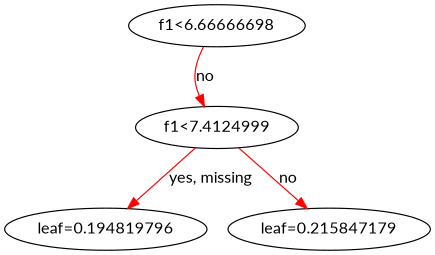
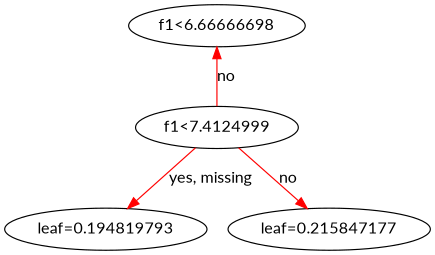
edge "f1<6.66666698" -> "f1<7.4124999": reversed
node "leaf=0.194819796": label "leaf=0.194819796" -> "leaf=0.194819793"
node "leaf=0.215847179": label "leaf=0.215847179" -> "leaf=0.215847177"
